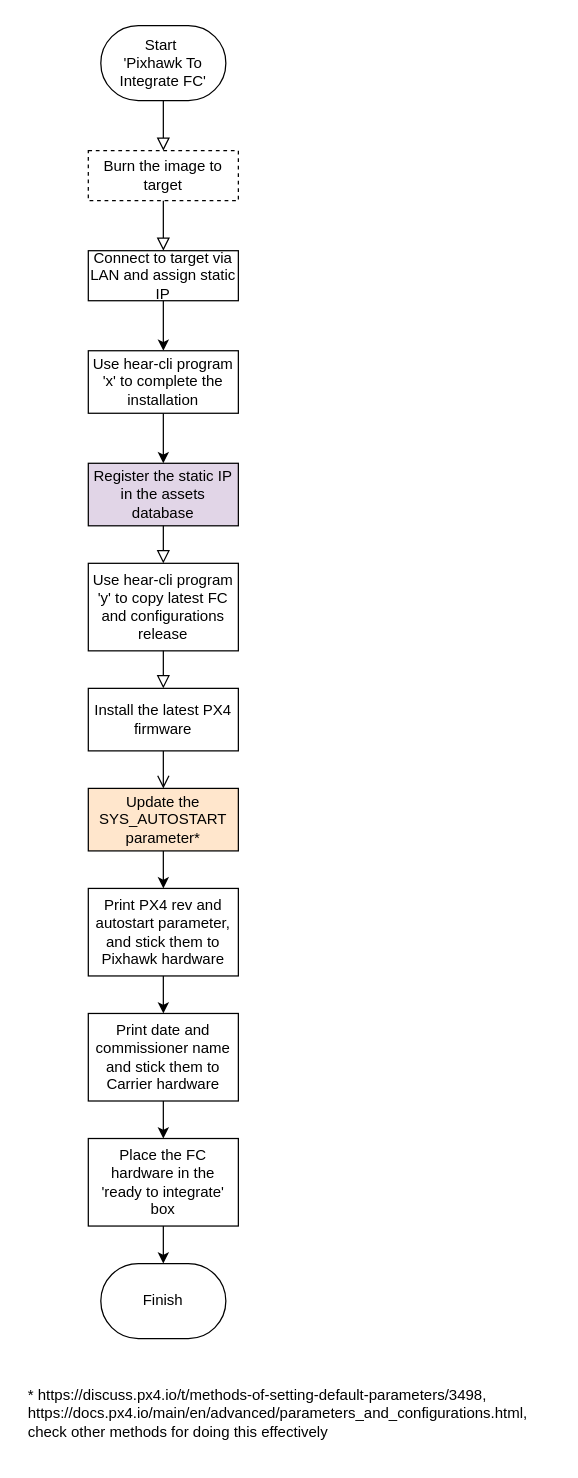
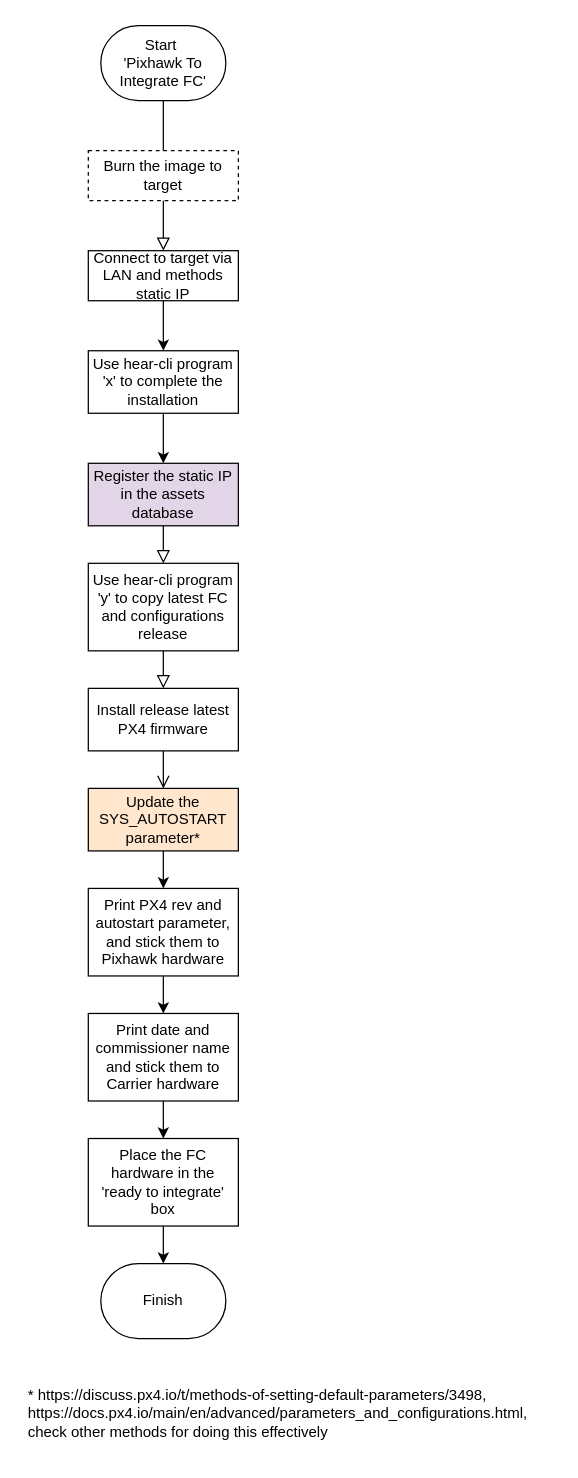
edge "Start 'Pixhawk To Integrate FC'" -> "Burn the image to target": arrowhead block -> none
node "Connect to target via LAN and assign static IP": label "Connect to target via LAN and assign static IP" -> "Connect to target via LAN and methods static IP"
node "Install the latest PX4 firmware": label "Install the latest PX4 firmware" -> "Install release latest PX4 firmware"
